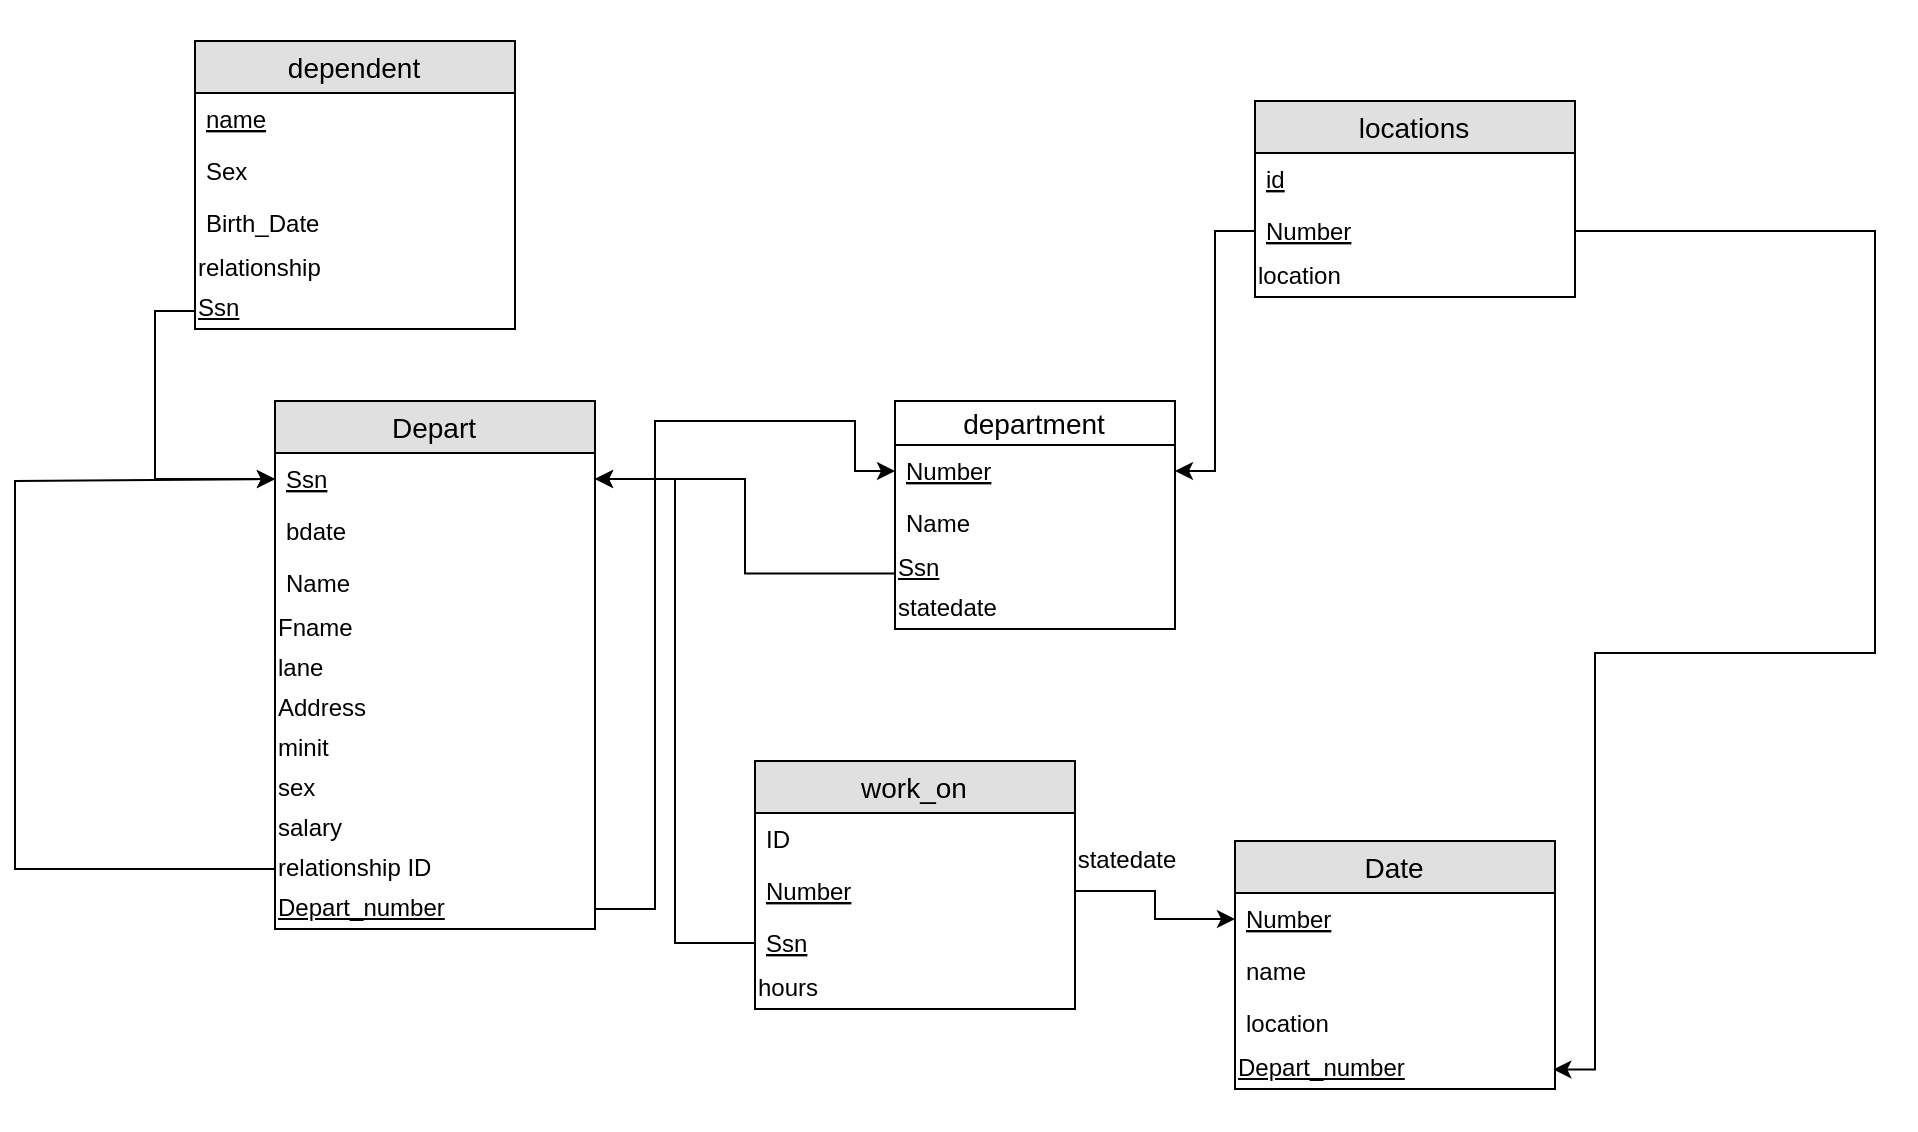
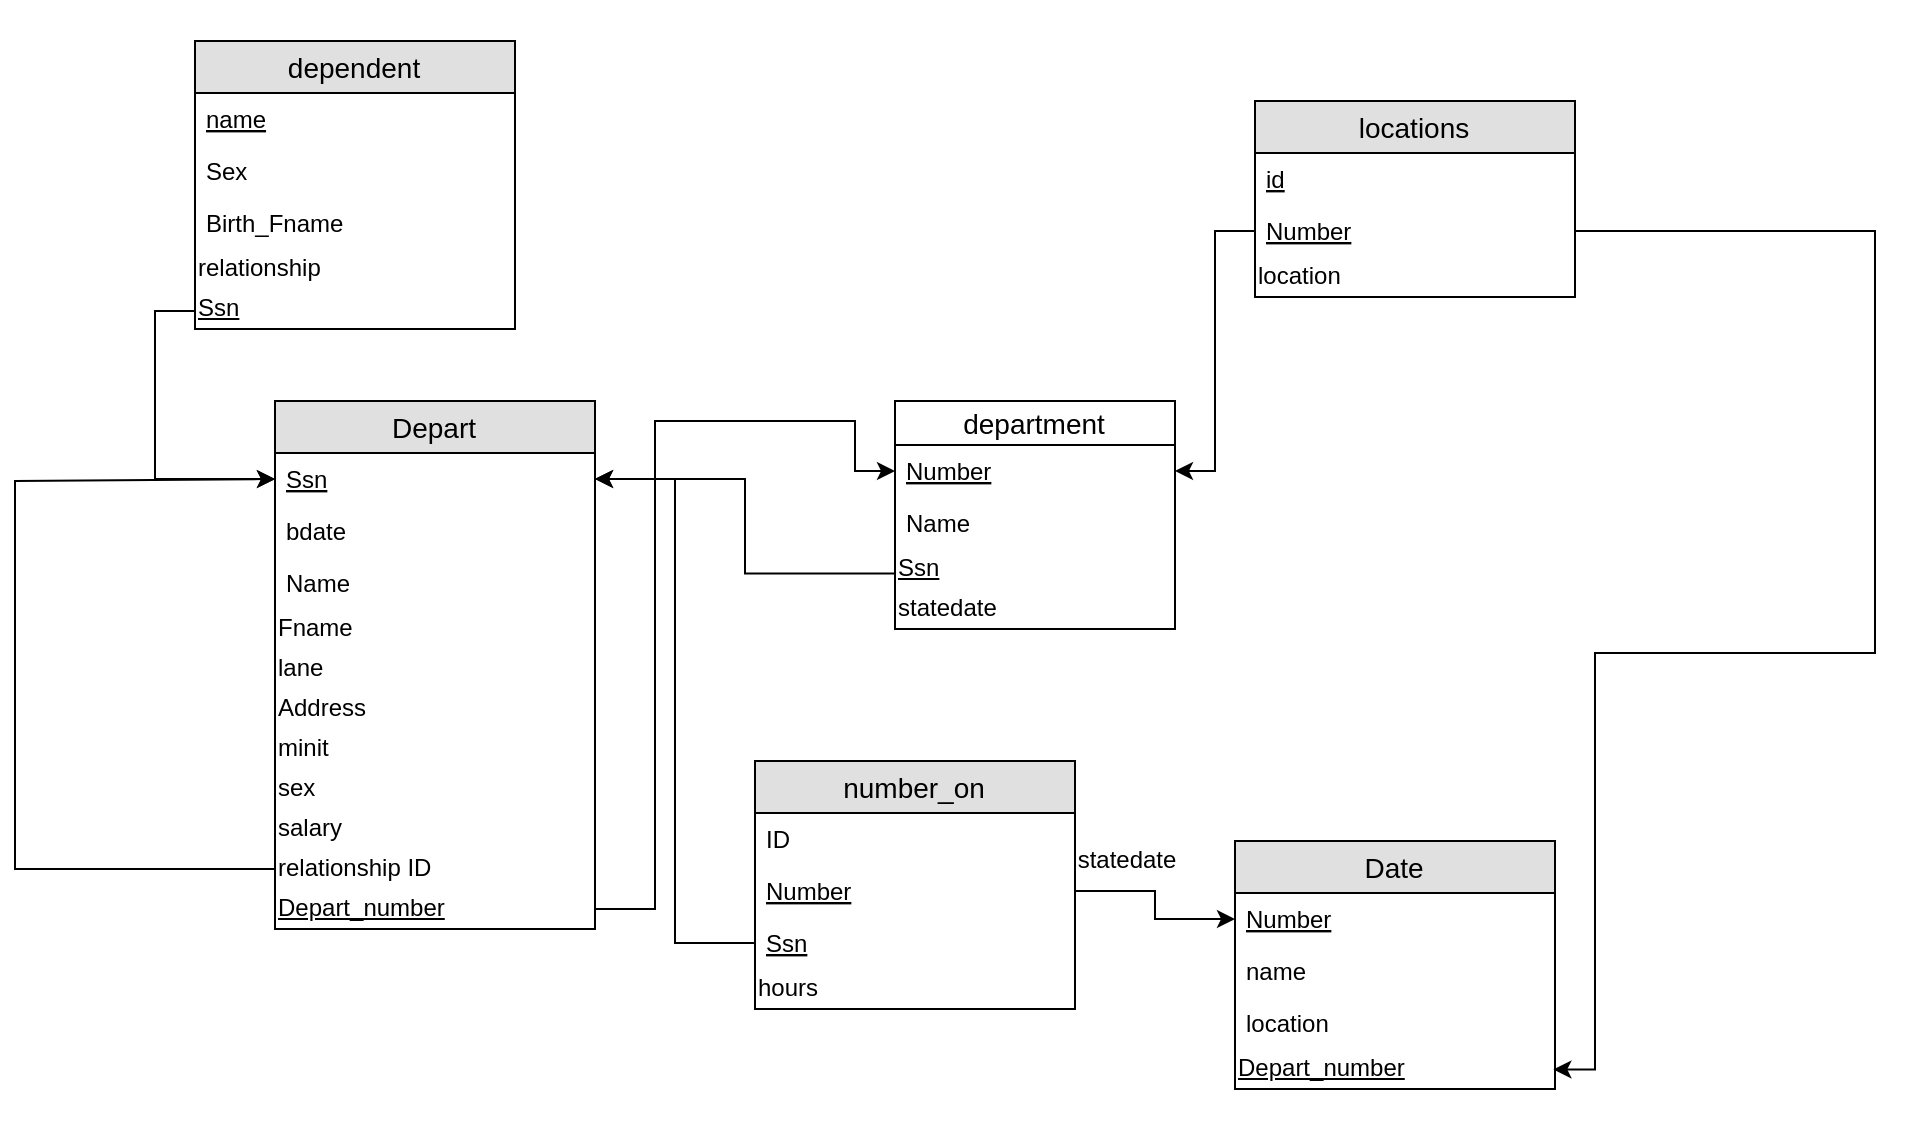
node "Birth_Date": label "Birth_Date" -> "Birth_Fname"
node "work_on": label "work_on" -> "number_on"
